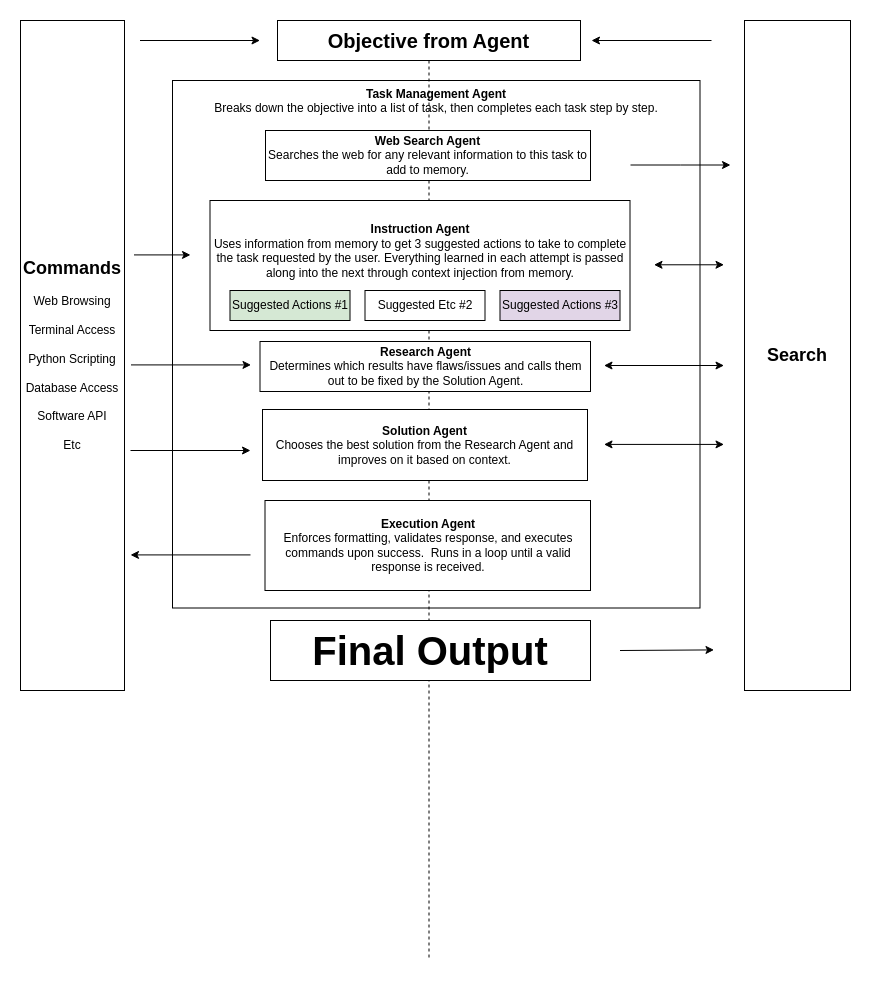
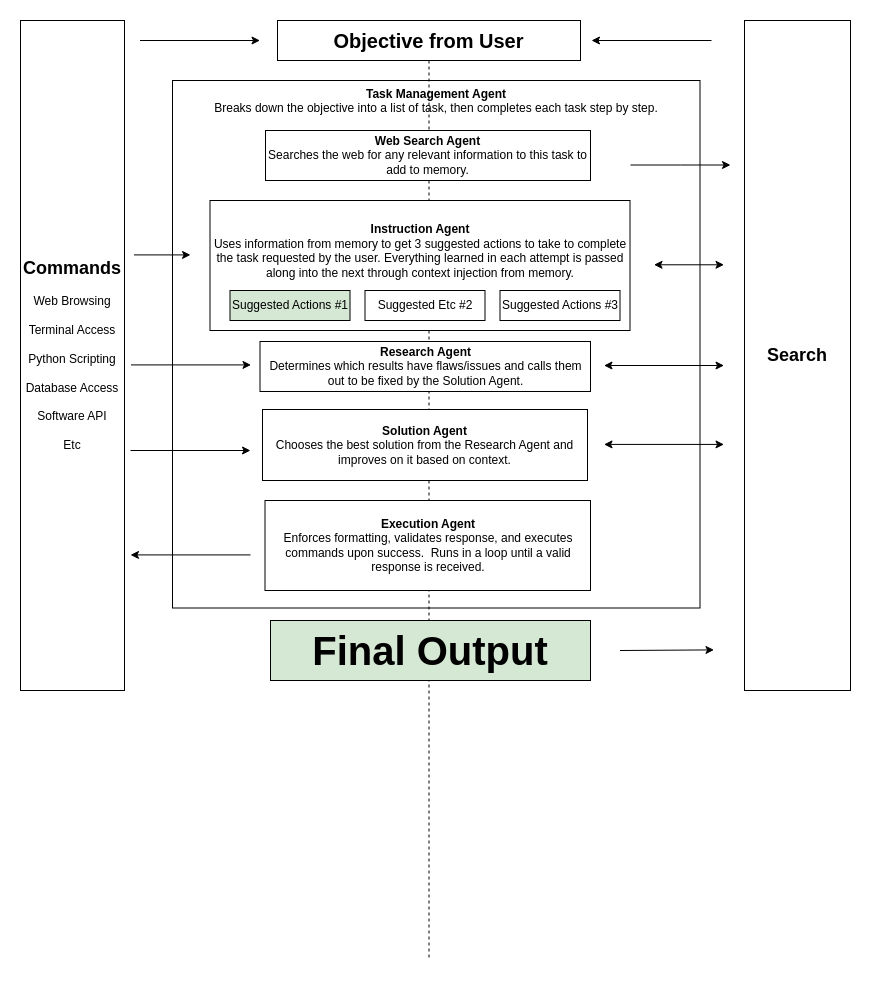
node "Objective from Agent": label "Objective from Agent" -> "Objective from User"
node "Suggested Actions #3": fillcolor #e1d5e7 -> #ffffff
node "Final Output": fillcolor #ffffff -> #d5e8d4
